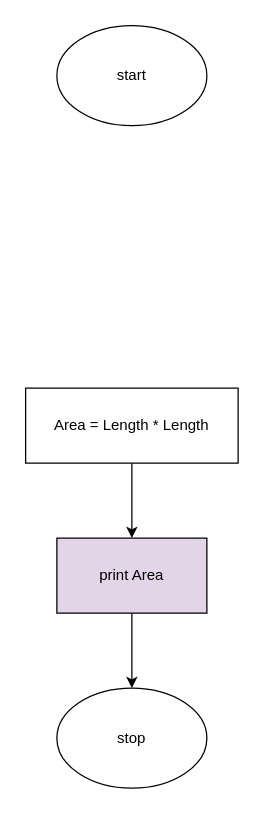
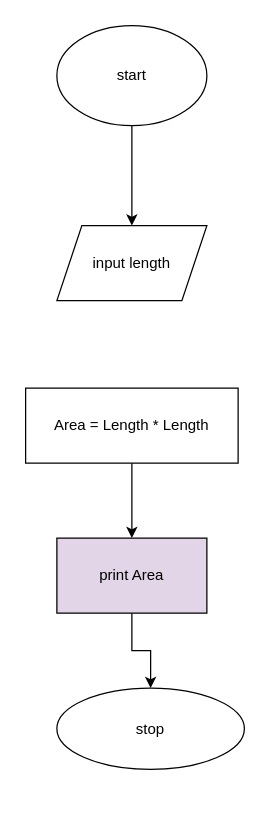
edge "start" -> "input length": added
node "input length": added
node "stop": size 150x100 -> 188x81
